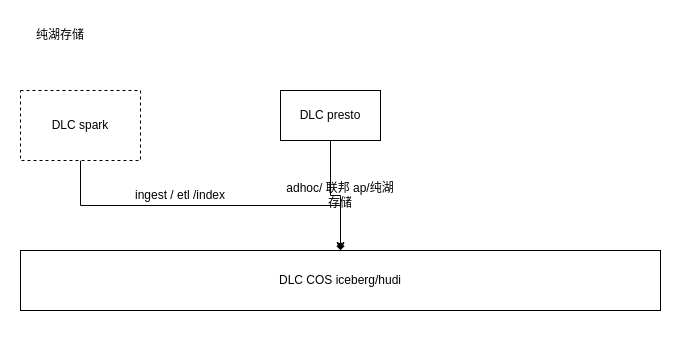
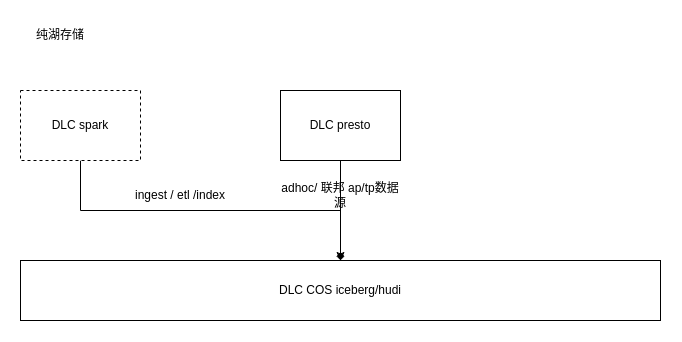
node "DLC presto": size 100x50 -> 120x70
node "adhoc/ 联邦 ap/纯湖存储": label "adhoc/ 联邦 ap/纯湖存储" -> "adhoc/ 联邦 ap/tp数据源"
node "DLC COS iceberg/hudi": moved (341, 281) -> (341, 291)
